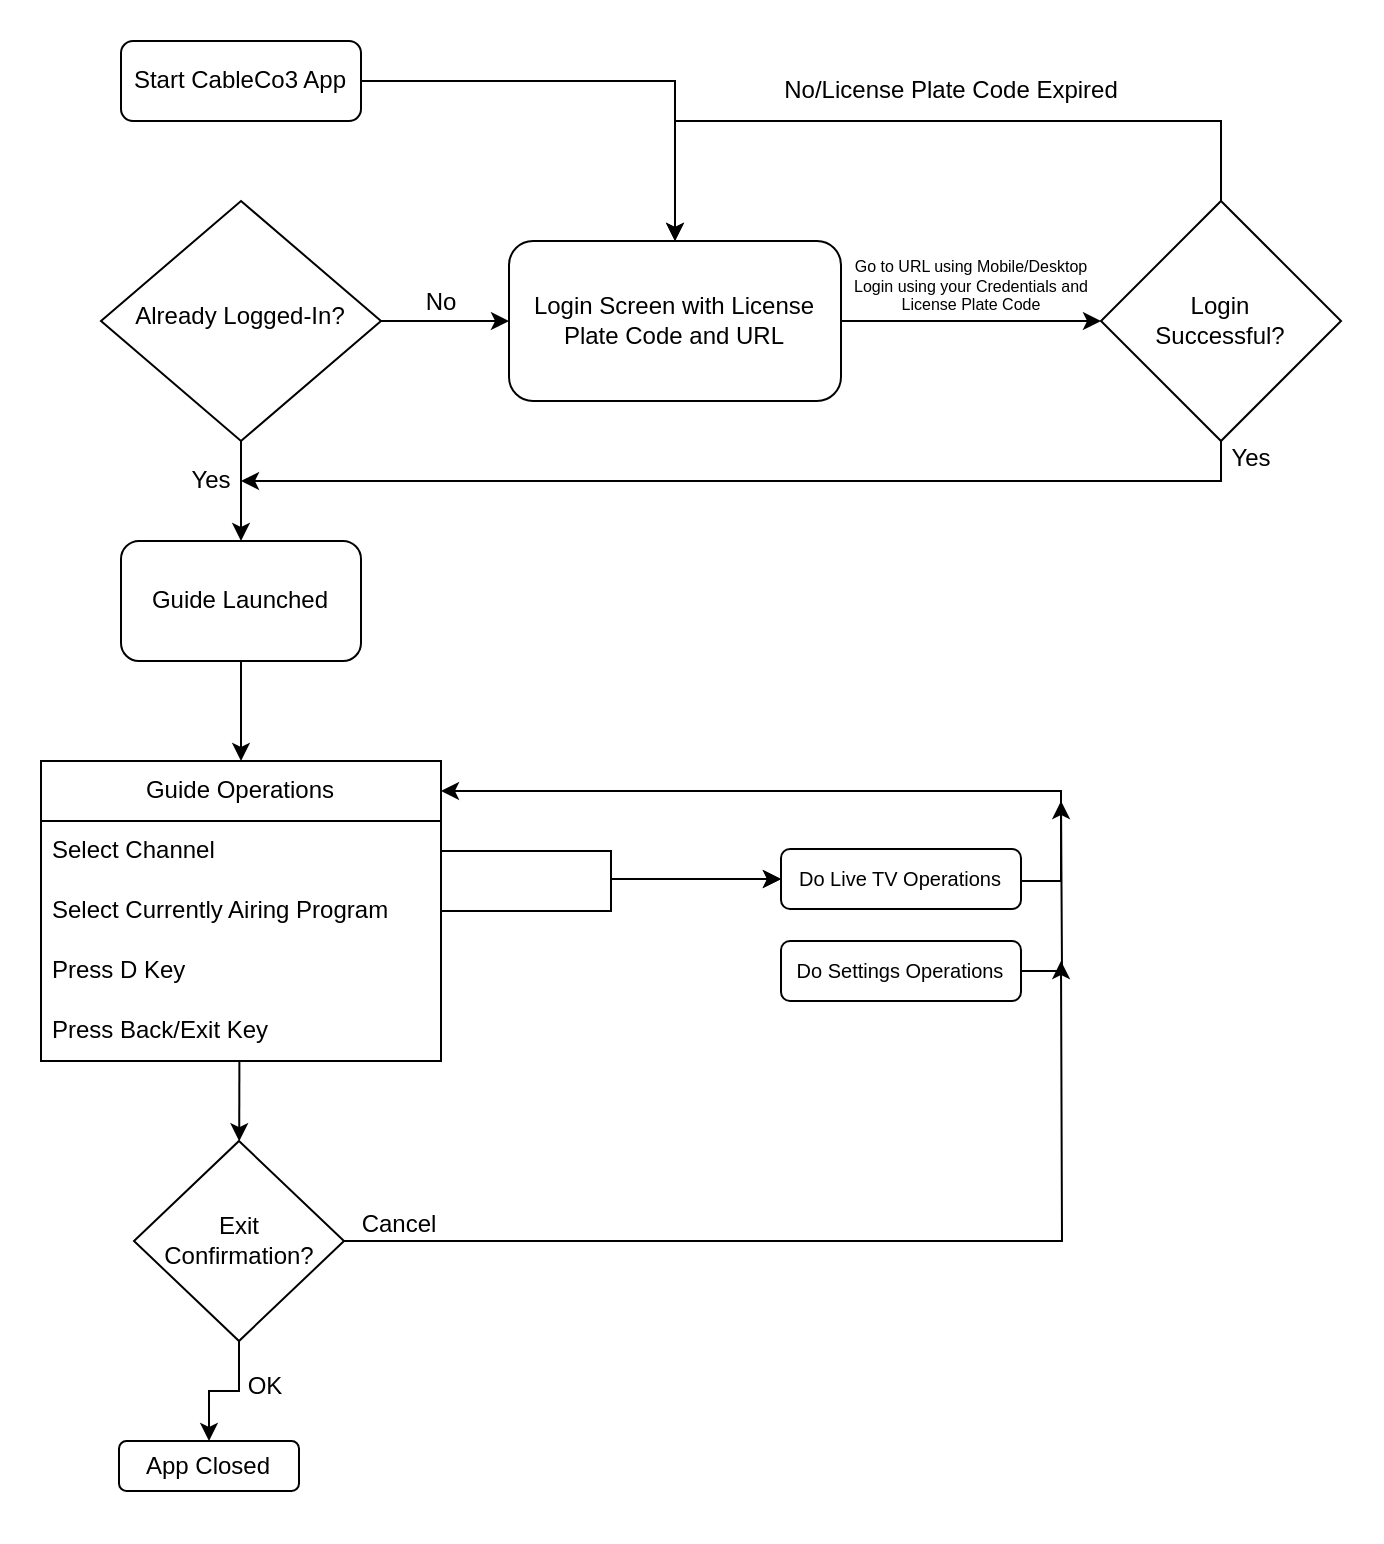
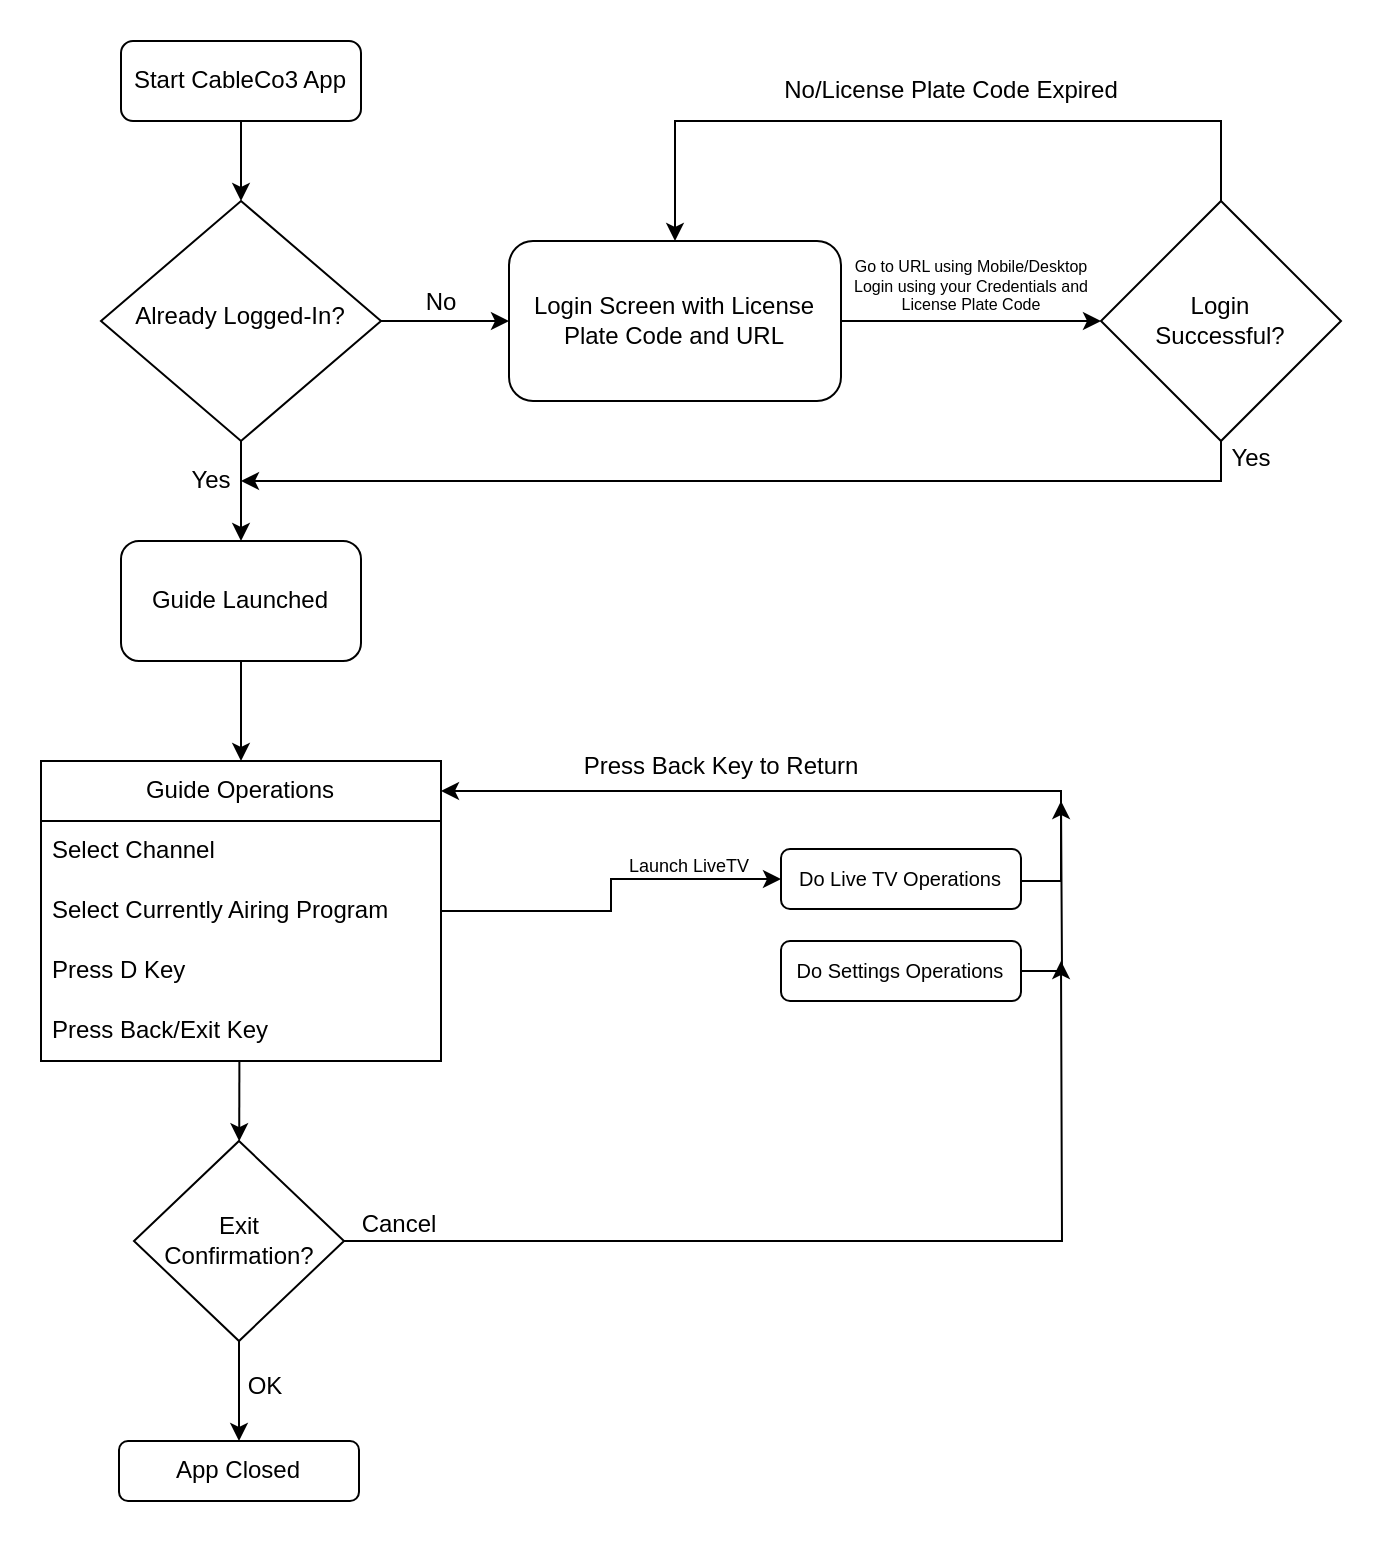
edge "Start CableCo3 App" -> "Login Screen with License Plate Code and URL": now "Start CableCo3 App" -> "Already Logged-In?"
node "Press Back Key to Return": added
edge "Select Channel" -> "Do Live TV Operations": removed
node "Launch LiveTV": added
node "App Closed": size 180x50 -> 240x60
